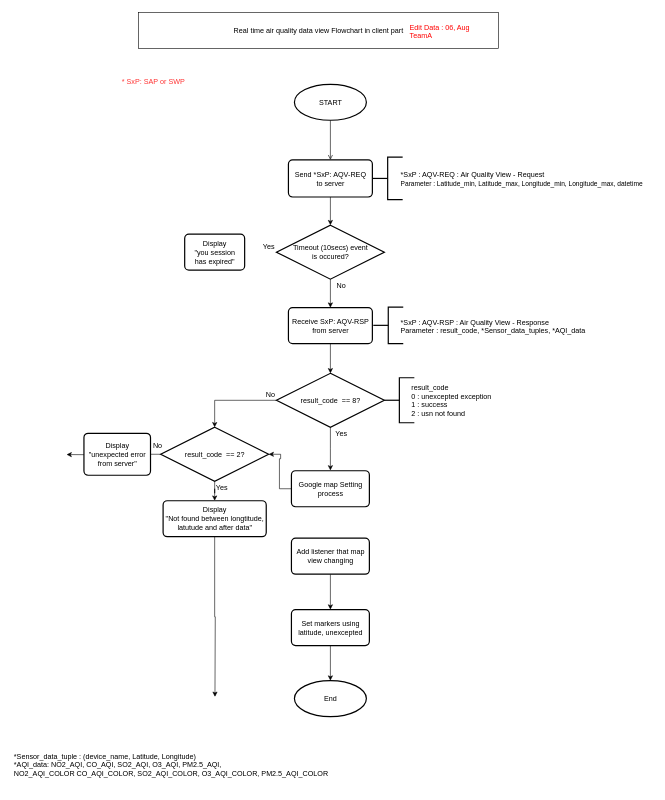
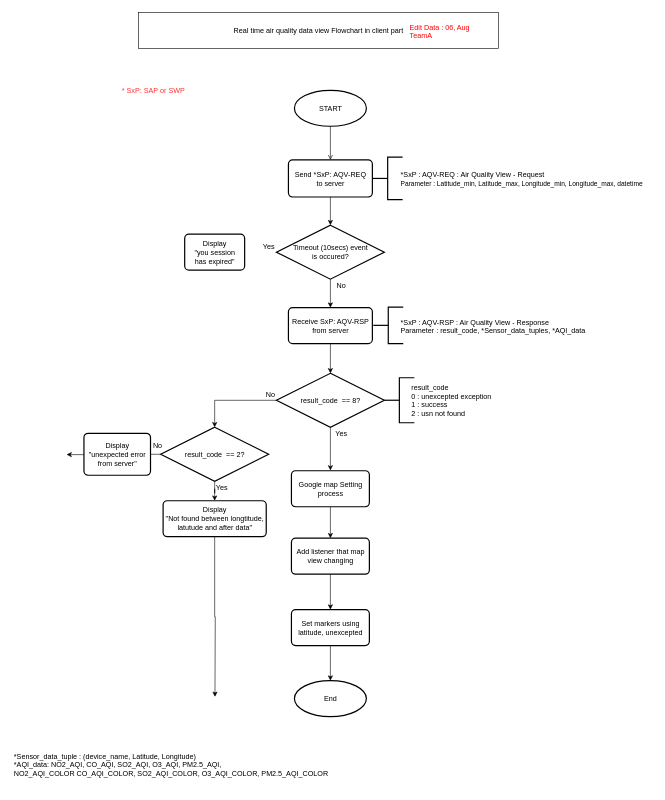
node "* SxP: SAP or SWP": moved (157, 81) -> (157, 90)
node "START": moved (331, 102) -> (331, 108)
edge "Google map Setting process" -> "result_code == 2?": now "Google map Setting process" -> "Add listener that map view changing"
